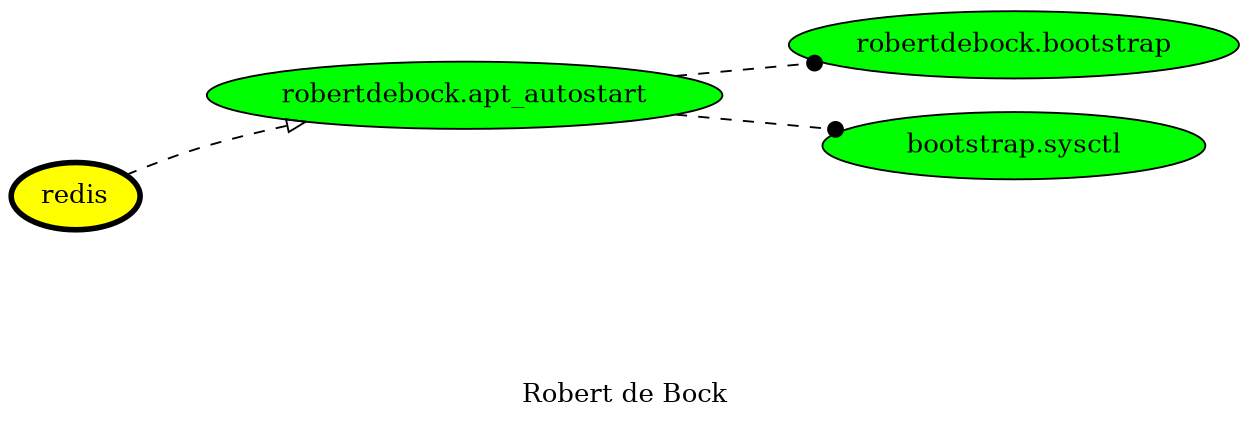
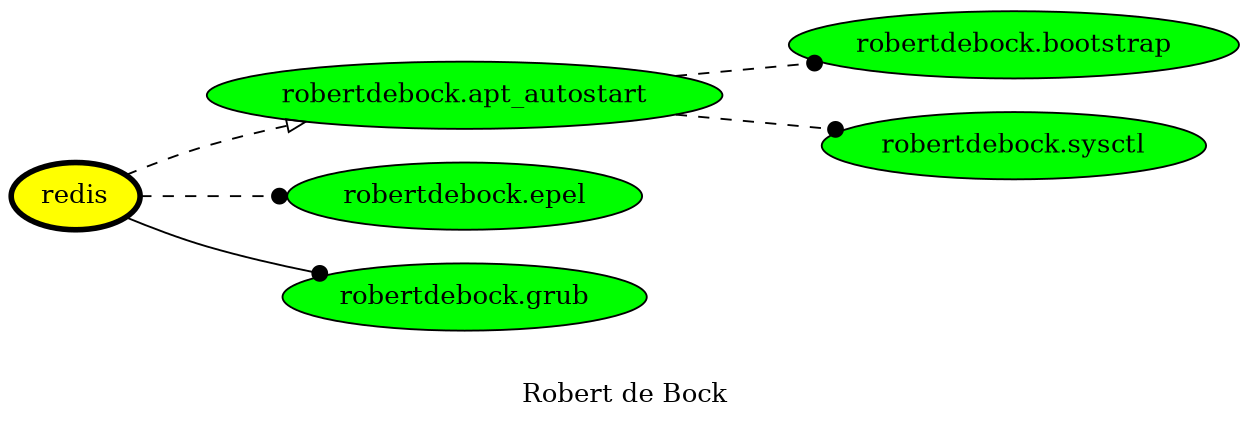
node "bootstrap.sysctl": label "bootstrap.sysctl" -> "robertdebock.sysctl"
node "robertdebock.epel": added
node "robertdebock.grub": added
